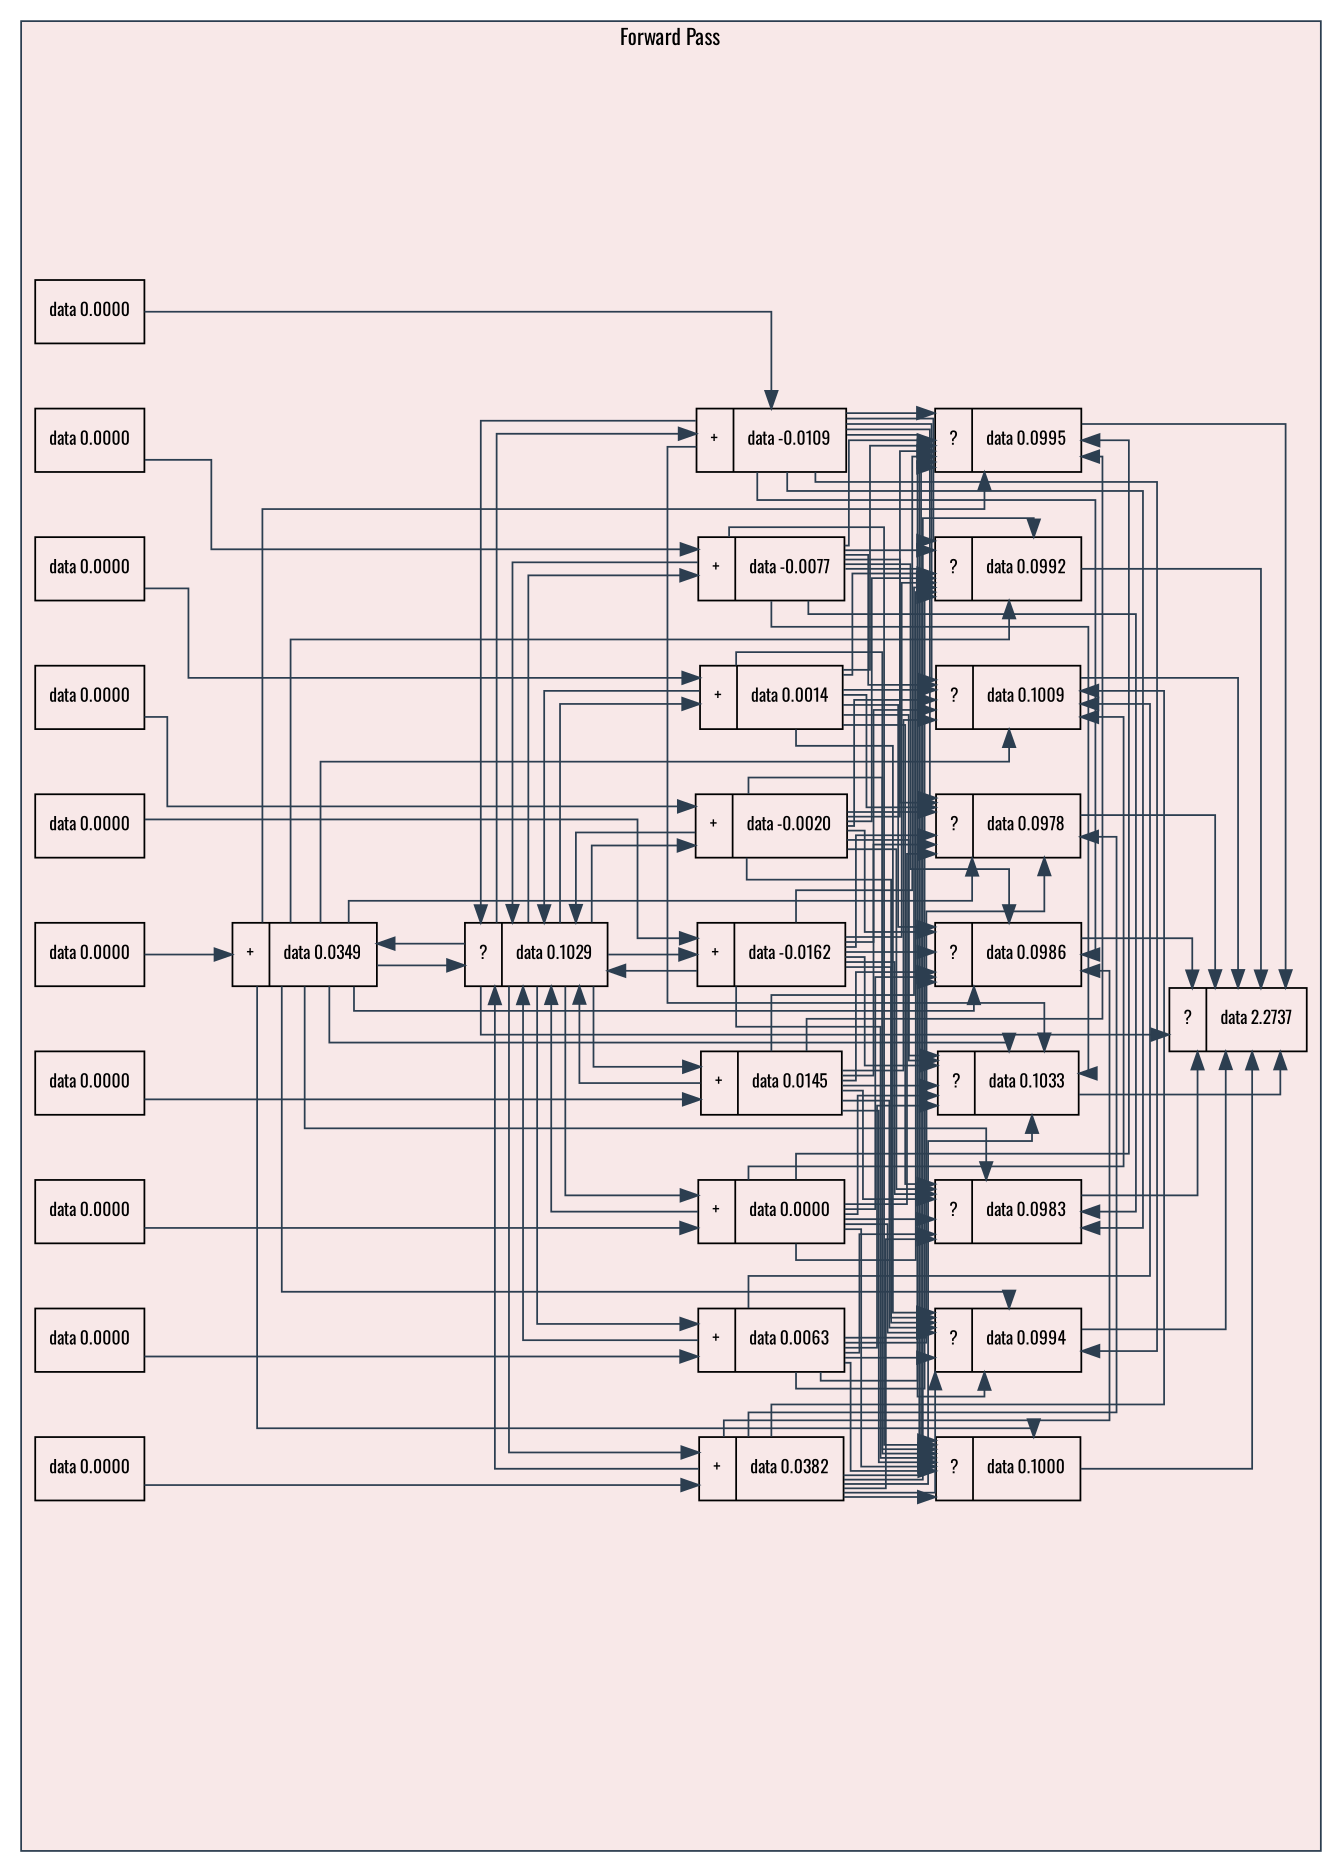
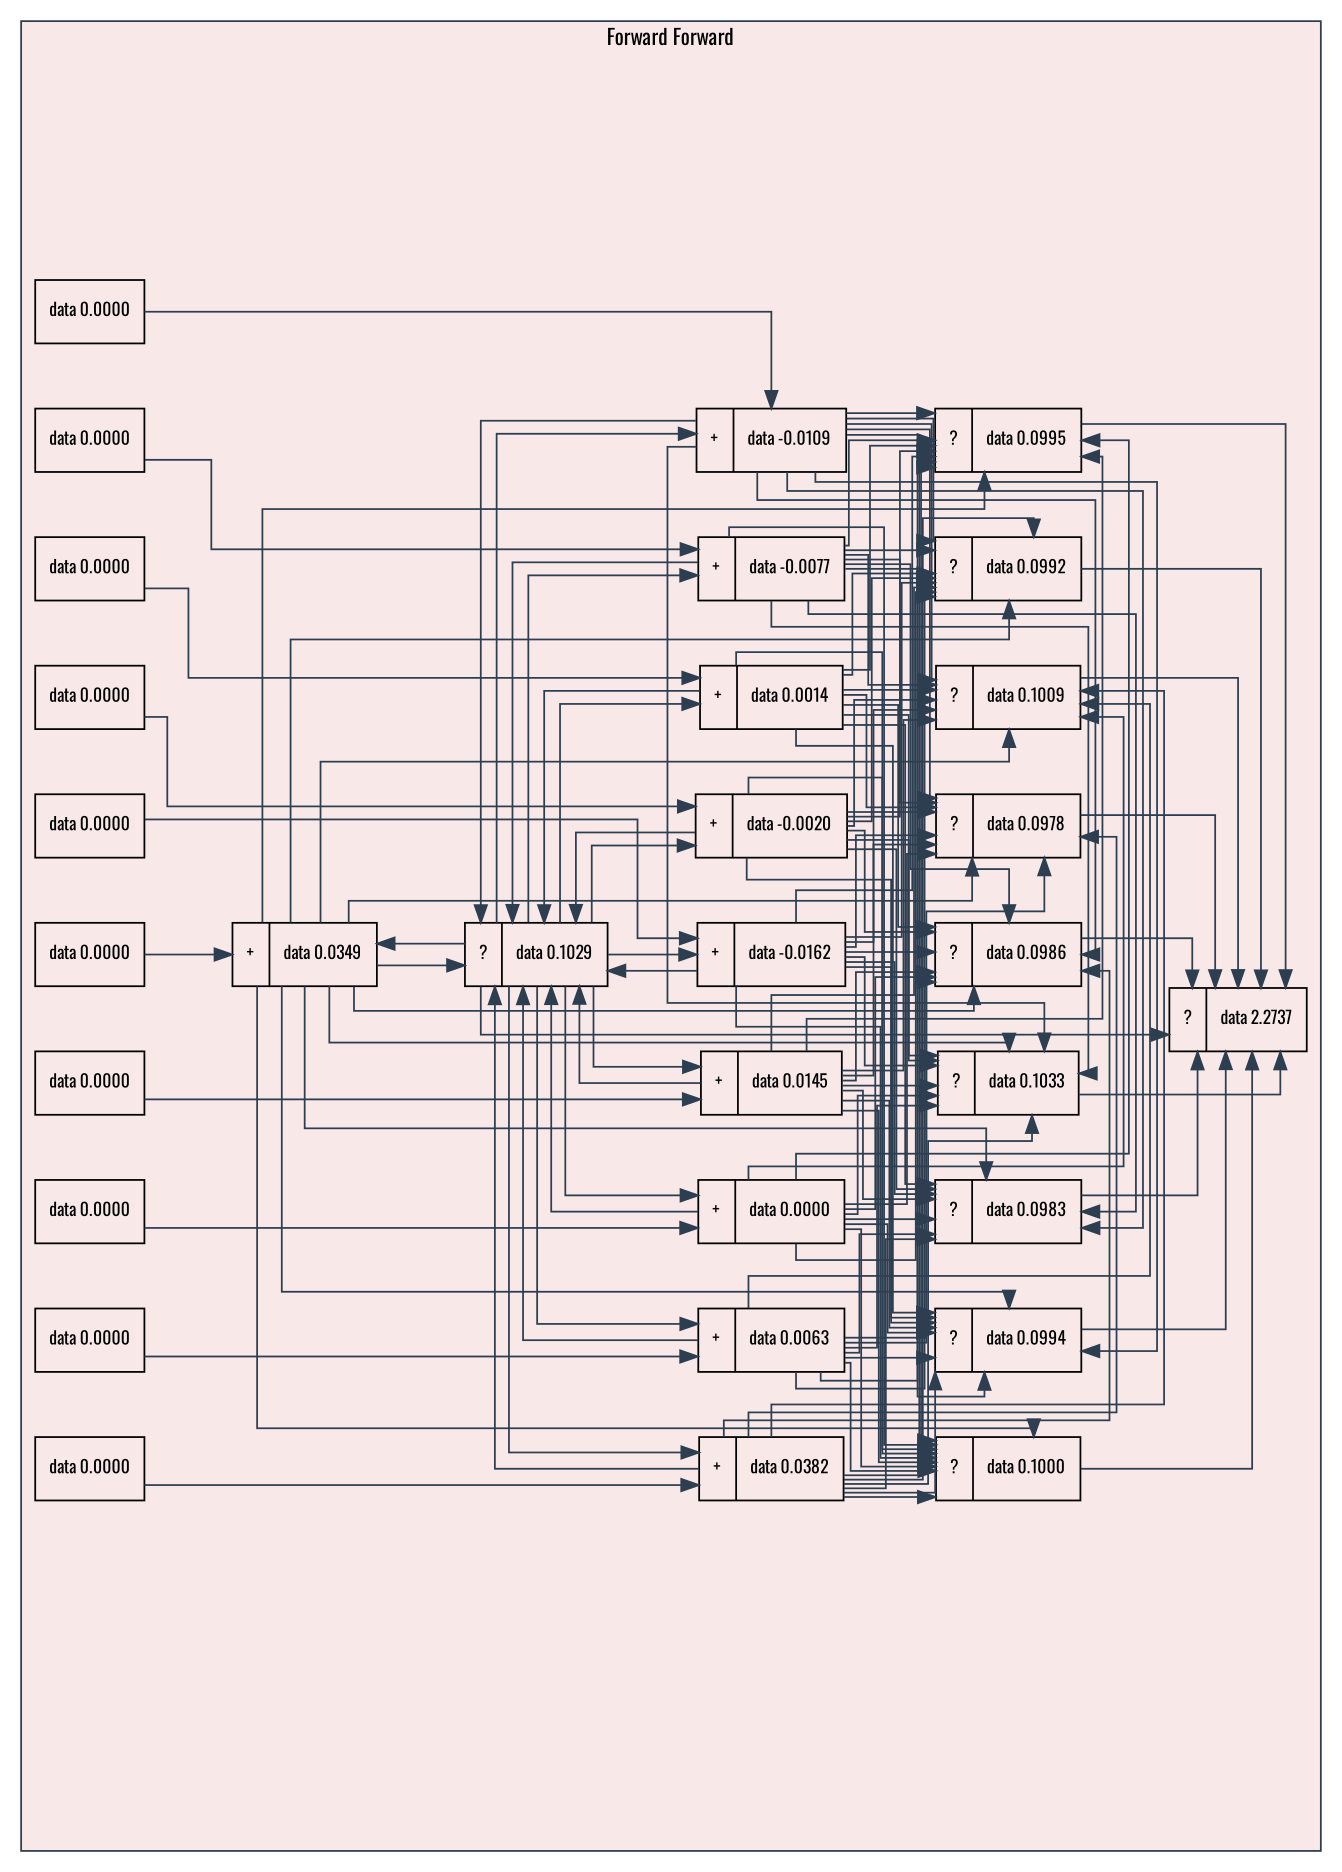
cluster "Forward Pass": label "Forward Pass" -> "Forward Forward"
